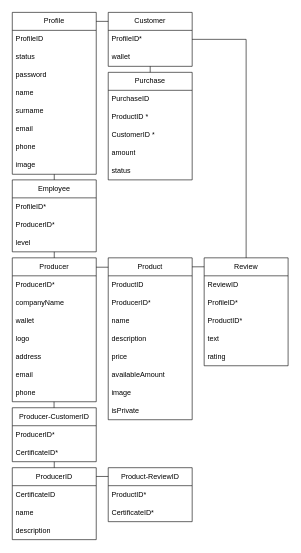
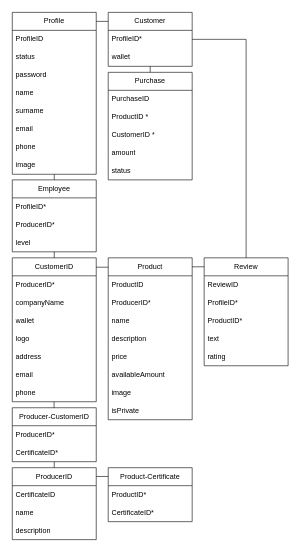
node "Producer": label "Producer" -> "CustomerID"
node "Product-ReviewID": label "Product-ReviewID" -> "Product-Certificate"
